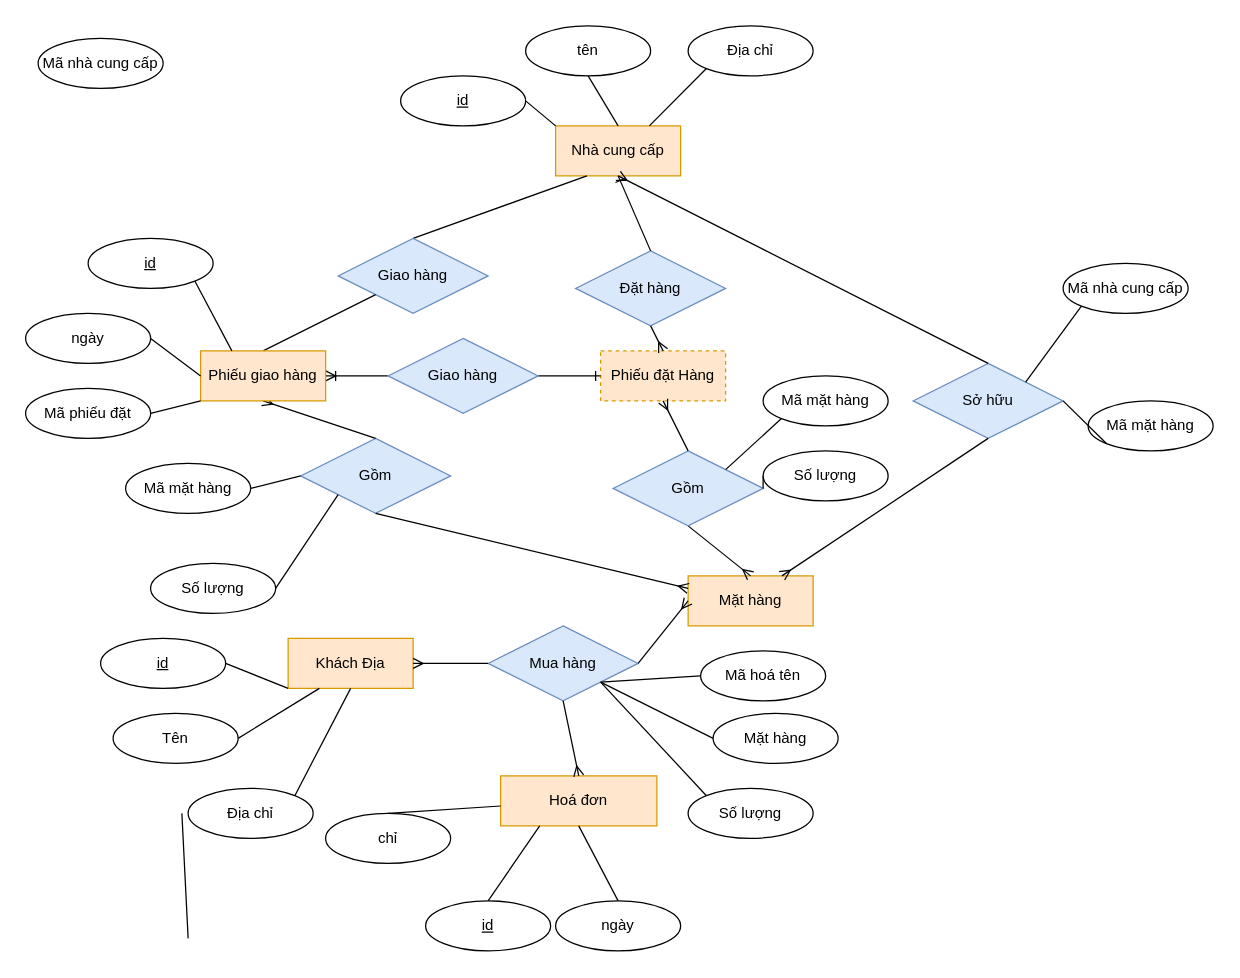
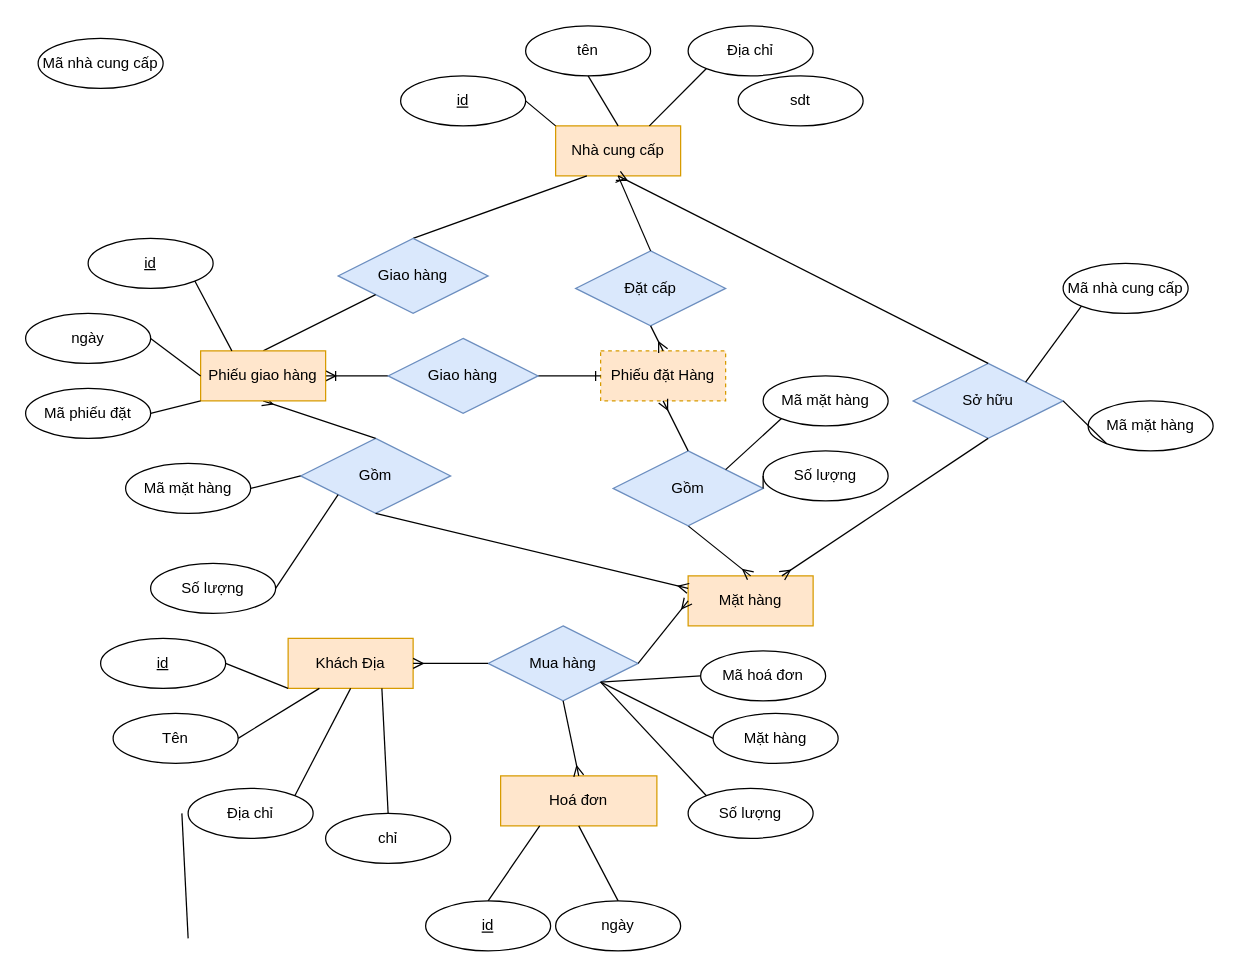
node "sdt": added
node "Đặt hàng": label "Đặt hàng" -> "Đặt cấp"
node "Mã hoá tên": label "Mã hoá tên" -> "Mã hoá đơn"
edge "Hoá đơn" -- "chỉ": now "Khách Địa" -- "chỉ"
